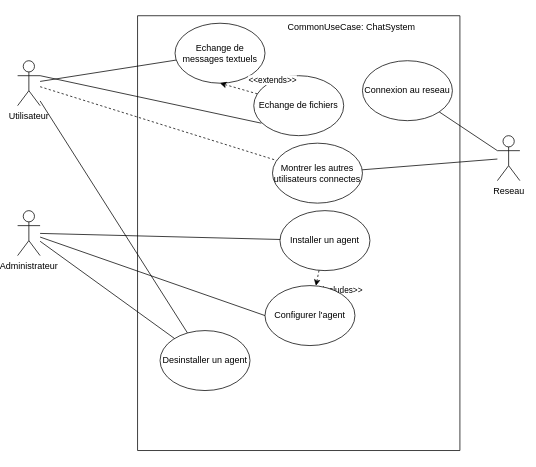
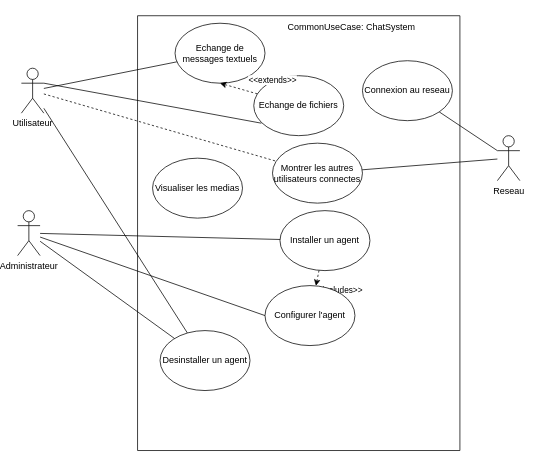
node "Utilisateur": moved (29, 83) -> (33, 90)
node "Visualiser les medias": added
